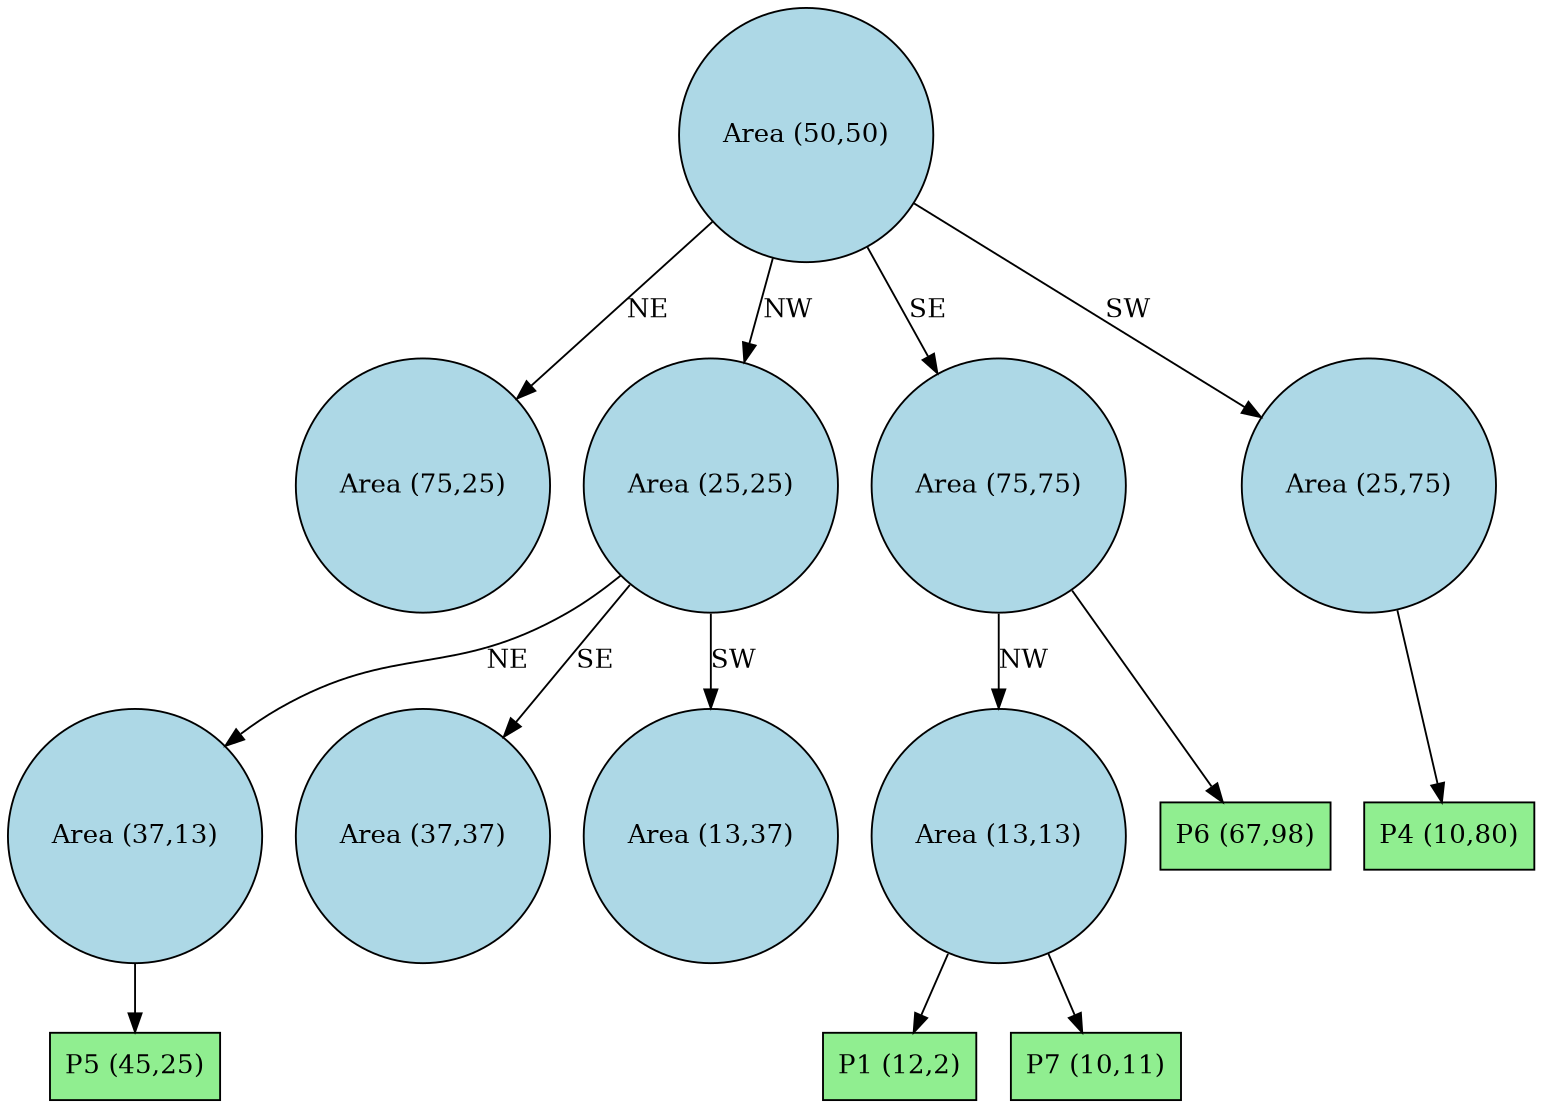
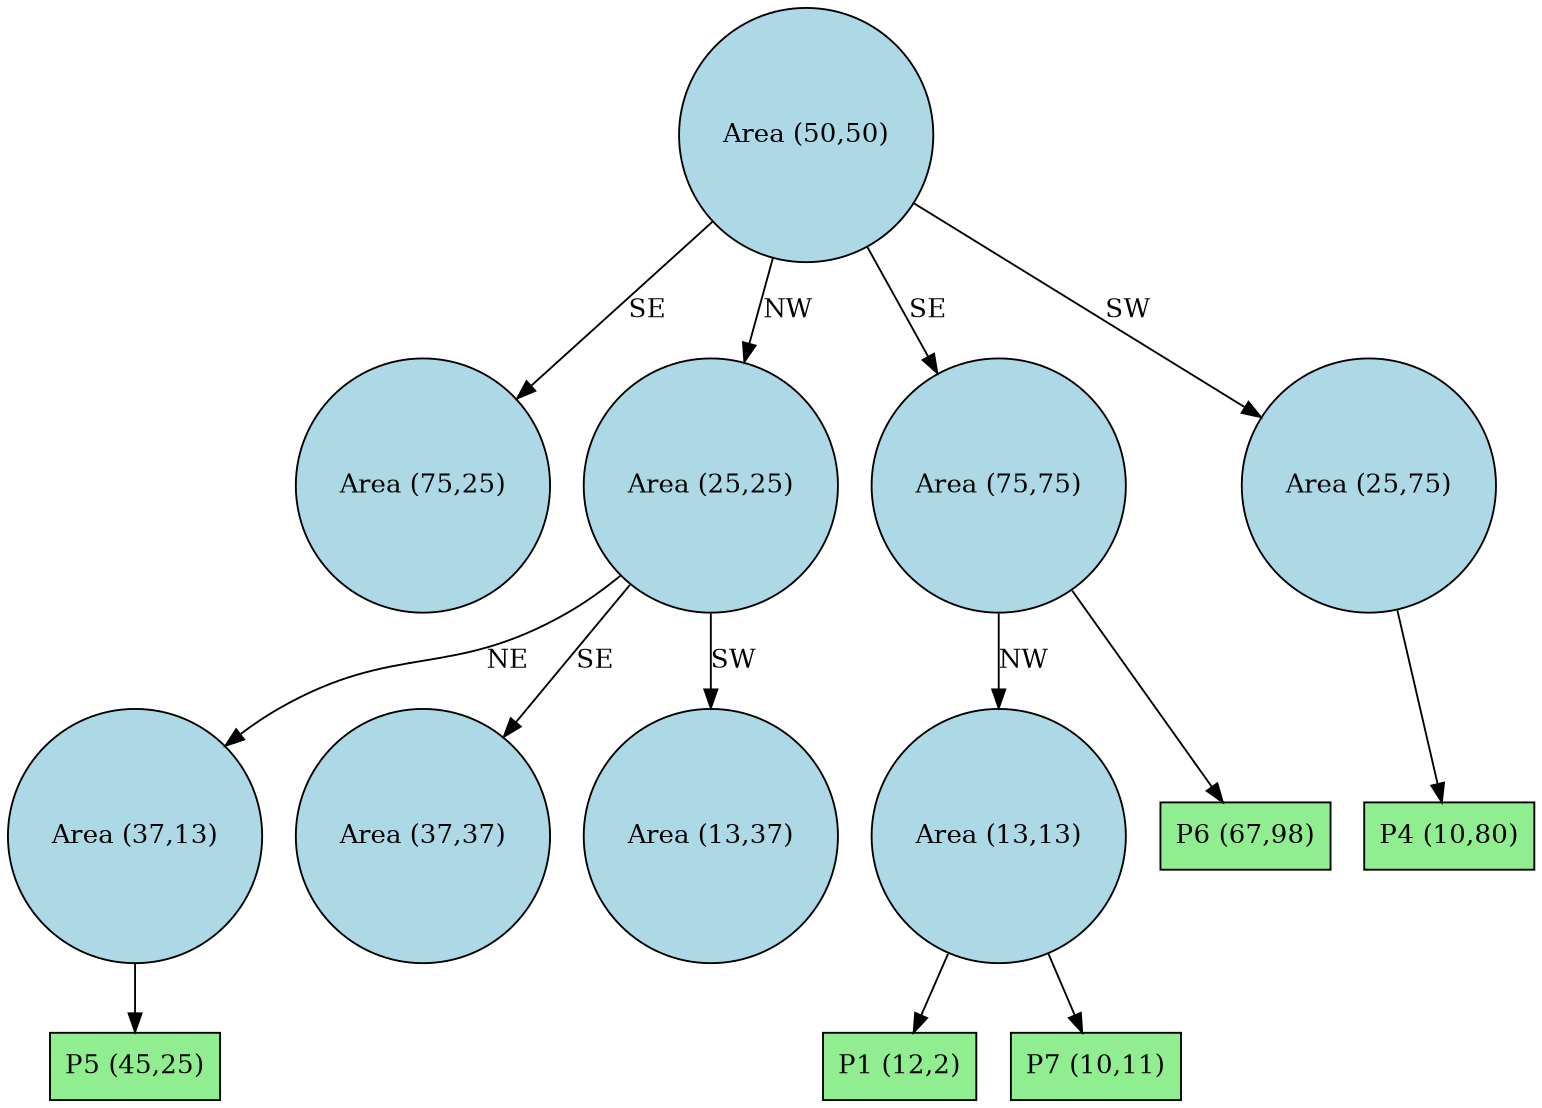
edge "Area (50,50)" -> "Area (75,25)": label "NE" -> "SE"
